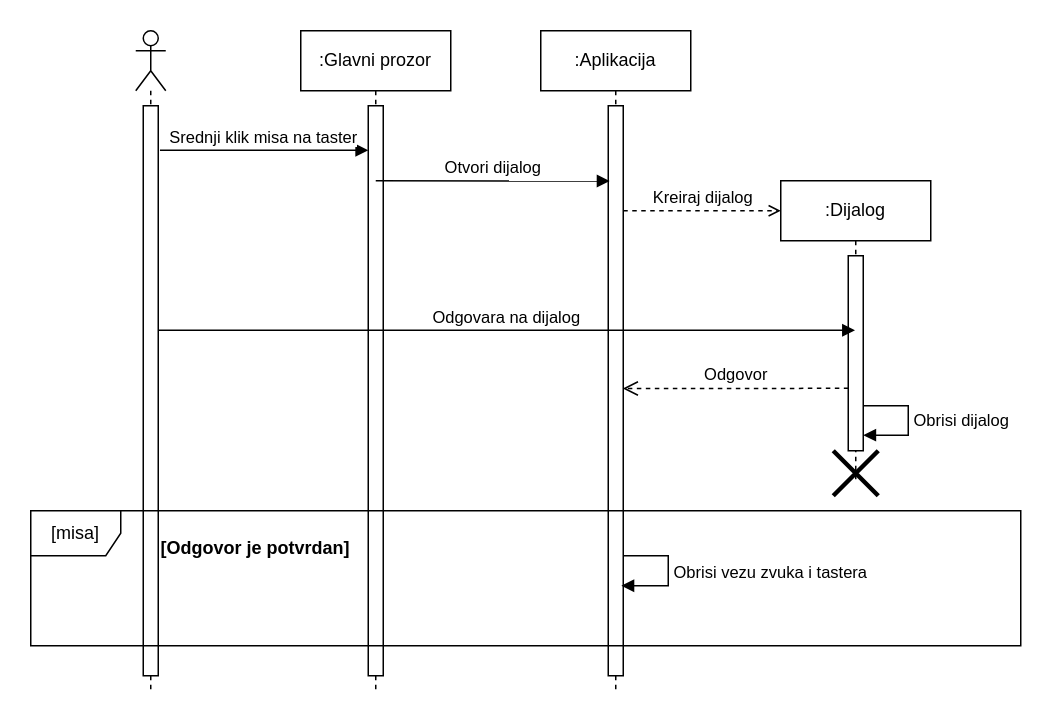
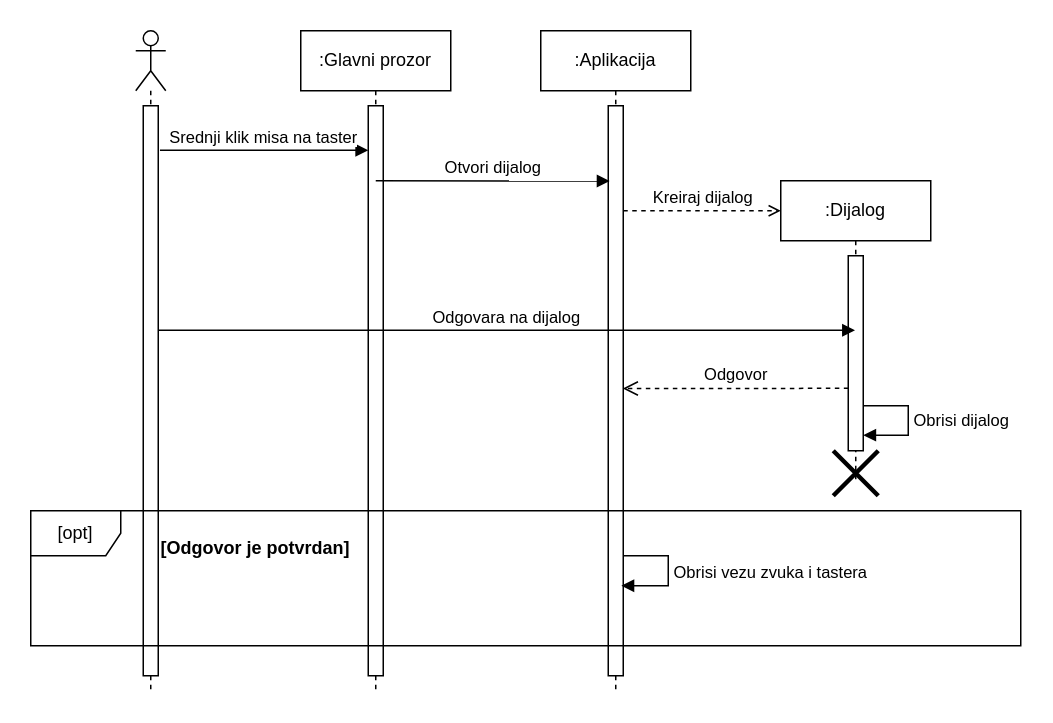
node "[misa]": label "[misa]" -> "[opt]"
